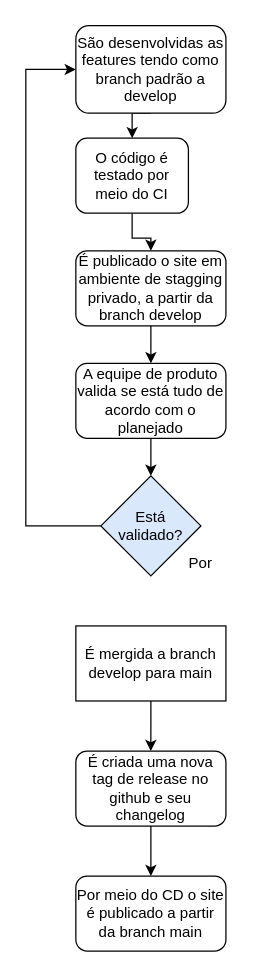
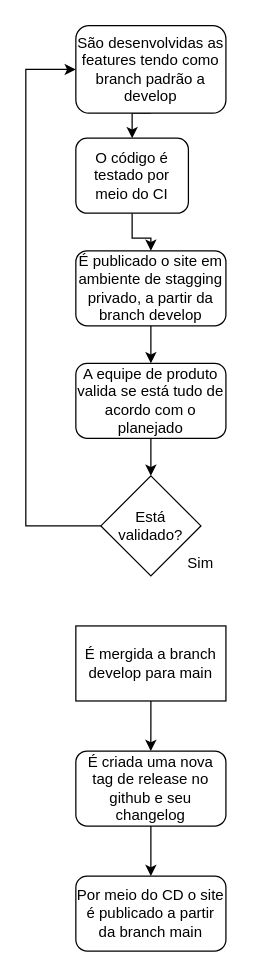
node "Está validado?": fillcolor #dae8fc -> #ffffff
node "Por": label "Por" -> "Sim"
